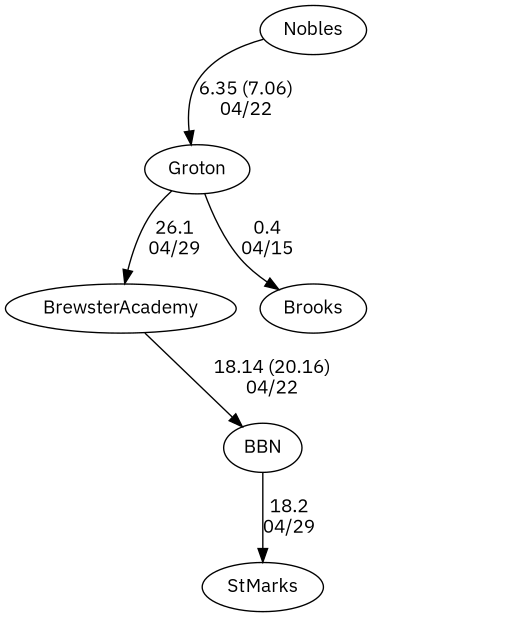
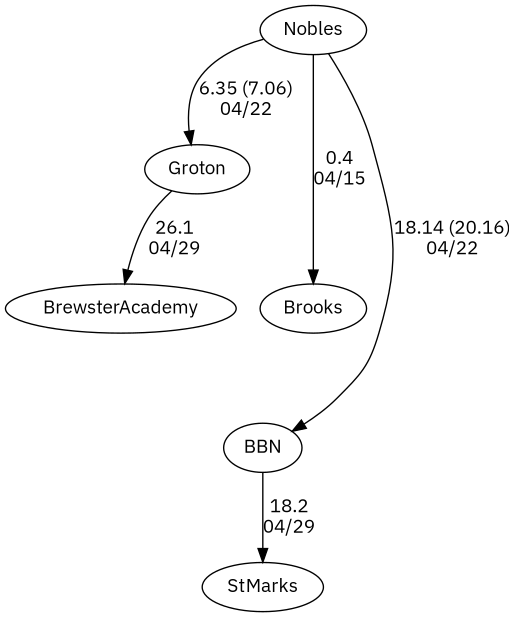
edge "Groton" -> "Brooks": now "Nobles" -> "Brooks"
edge "BrewsterAcademy" -> "BBN": now "Nobles" -> "BBN"
